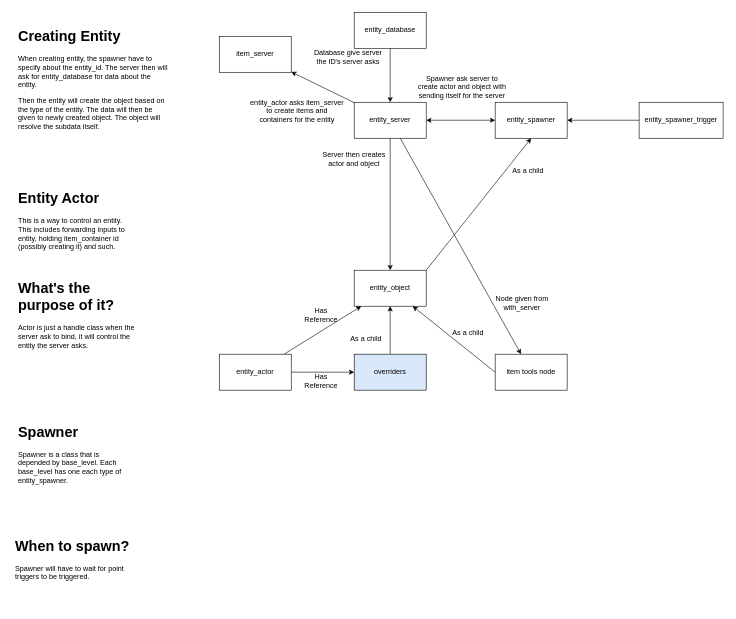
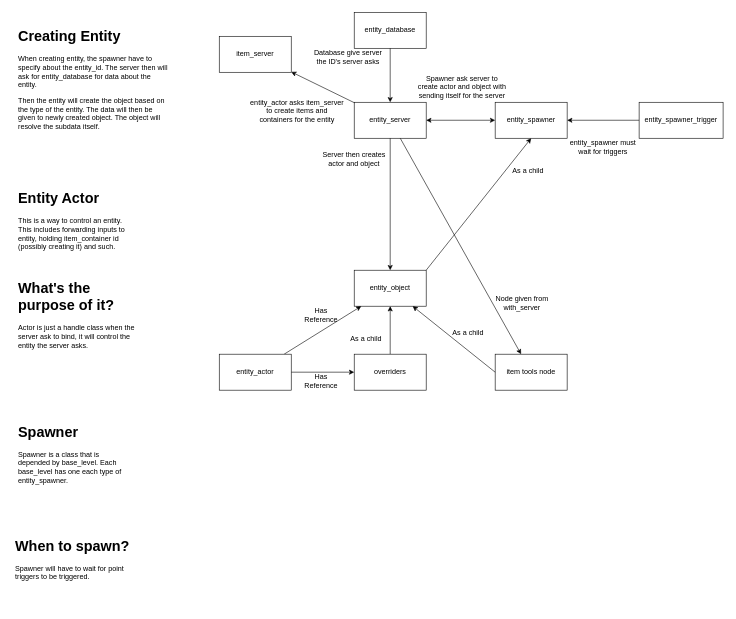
node "entity_spawner must wait for triggers": added
node "overriders": fillcolor #dae8fc -> #ffffff
